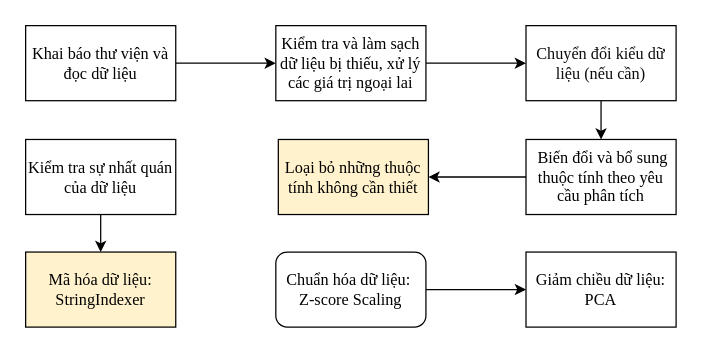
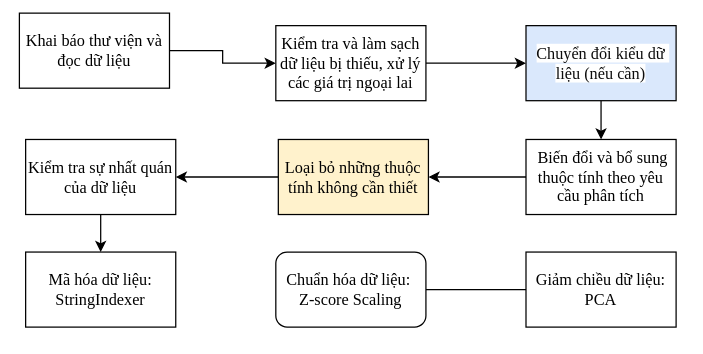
node "Khai báo thư viện và đọc dữ liệu": moved (101, 63) -> (94, 51)
node "Chuyển đổi kiểu dữ liệu (nếu cần)": fillcolor #ffffff -> #dae8fc
edge "Loại bỏ những thuộc tính không cần thiết" -> "Kiểm tra sự nhất quán của dữ liệu": added
node "Mã hóa dữ liệu: StringIndexer": fillcolor #fff2cc -> #ffffff
edge "Chuẩn hóa dữ liệu: Z-score Scaling" -> "Giảm chiều dữ liệu: PCA": arrowhead classic -> none
